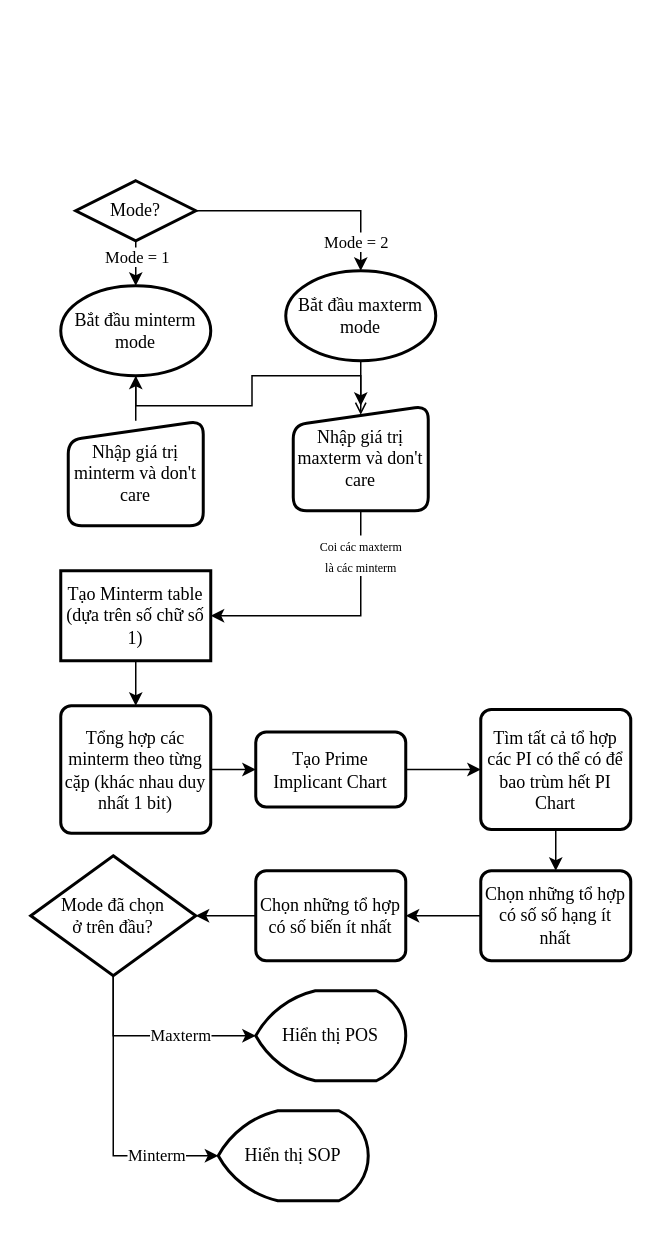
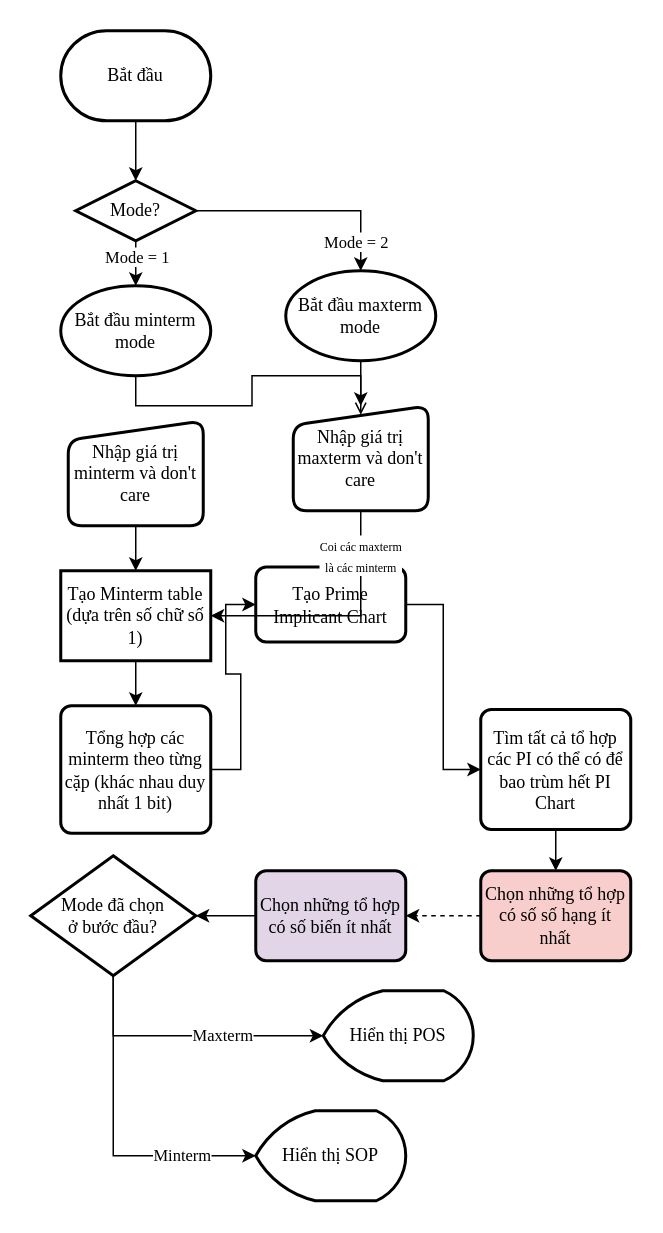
node "Bắt đầu": added
edge "Bắt đầu" -> "Mode?": added
edge "Nhập giá trị minterm và don't care" -> "Bắt đầu minterm mode": now "Nhập giá trị minterm và don't care" -> "Tạo Minterm table (dựa trên số chữ số 1)"
node "Tạo Prime Implicant Chart": moved (331, 770) -> (331, 605)
node "Mode đã chọn ở trên đầu?": label "Mode đã chọn ở trên đầu?" -> "Mode đã chọn ở bước đầu?"
node "Chọn những tổ hợp có số biến ít nhất": fillcolor #ffffff -> #e1d5e7
edge "Chọn những tổ hợp có số số hạng ít nhất" -> "Chọn những tổ hợp có số biến ít nhất": style solid -> dashed
node "Chọn những tổ hợp có số số hạng ít nhất": fillcolor #ffffff -> #f8cecc
node "Hiển thị POS": moved (331, 1036) -> (398, 1036)
node "Hiển thị SOP": moved (293, 1156) -> (331, 1156)
